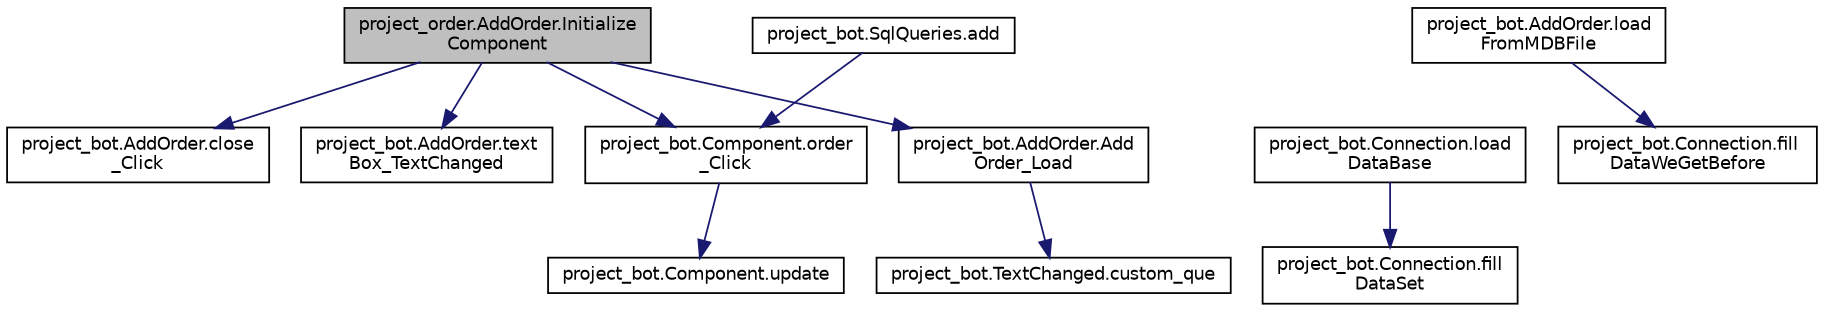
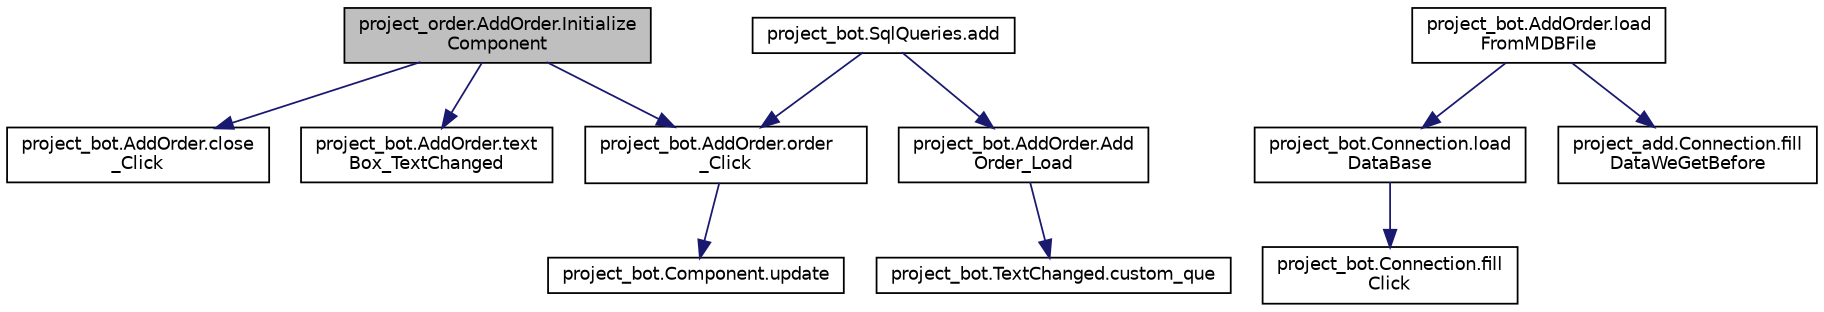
edge "project_bot.AddOrder.load FromMDBFile" -> "project_bot.Connection.load DataBase": added
edge "project_order.AddOrder.Initialize Component" -> "project_bot.AddOrder.Add Order_Load": now "project_bot.SqlQueries.add" -> "project_bot.AddOrder.Add Order_Load"
node "project_bot.Component.order _Click": label "project_bot.Component.order _Click" -> "project_bot.AddOrder.order _Click"
node "project_bot.Connection.fill DataWeGetBefore": label "project_bot.Connection.fill DataWeGetBefore" -> "project_add.Connection.fill DataWeGetBefore"
node "project_bot.Connection.fill DataSet": label "project_bot.Connection.fill DataSet" -> "project_bot.Connection.fill Click"
